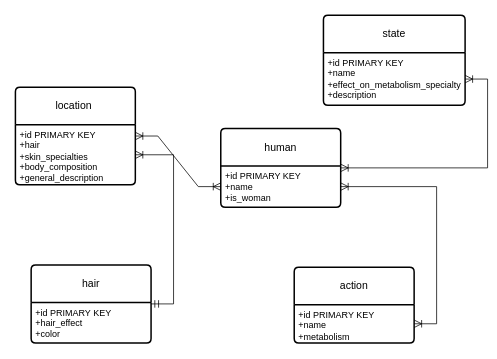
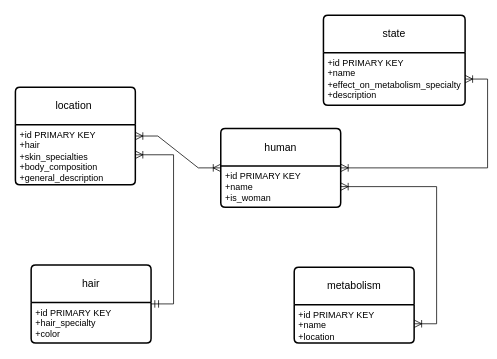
edge "location" -- "+id PRIMARY KEY +name +is_woman": now "location" -- "human"
node "action": label "action" -> "metabolism"
node "+id PRIMARY KEY +hair_effect +color": label "+id PRIMARY KEY +hair_effect +color" -> "+id PRIMARY KEY +hair_specialty +color"
node "+id PRIMARY KEY +name +metabolism": label "+id PRIMARY KEY +name +metabolism" -> "+id PRIMARY KEY +name +location"
